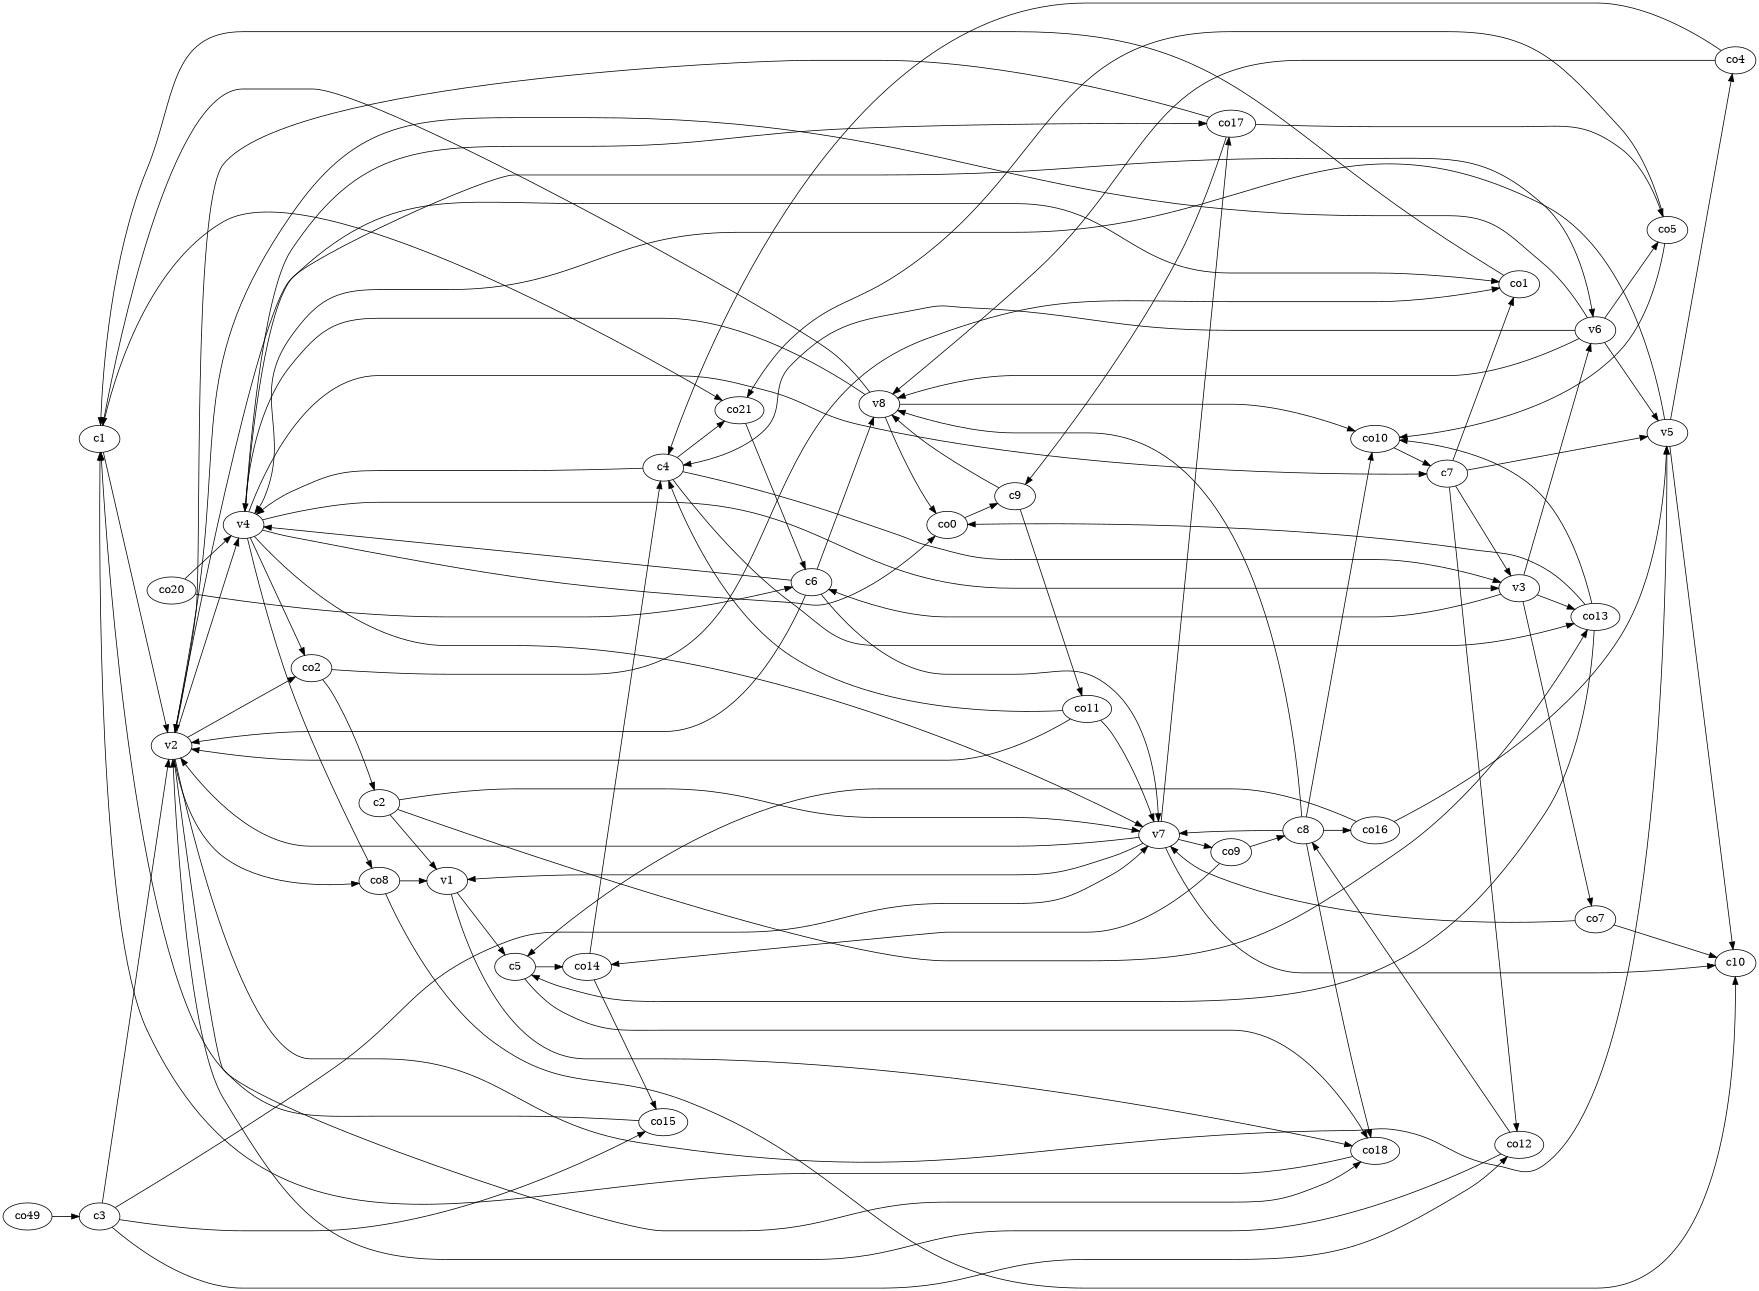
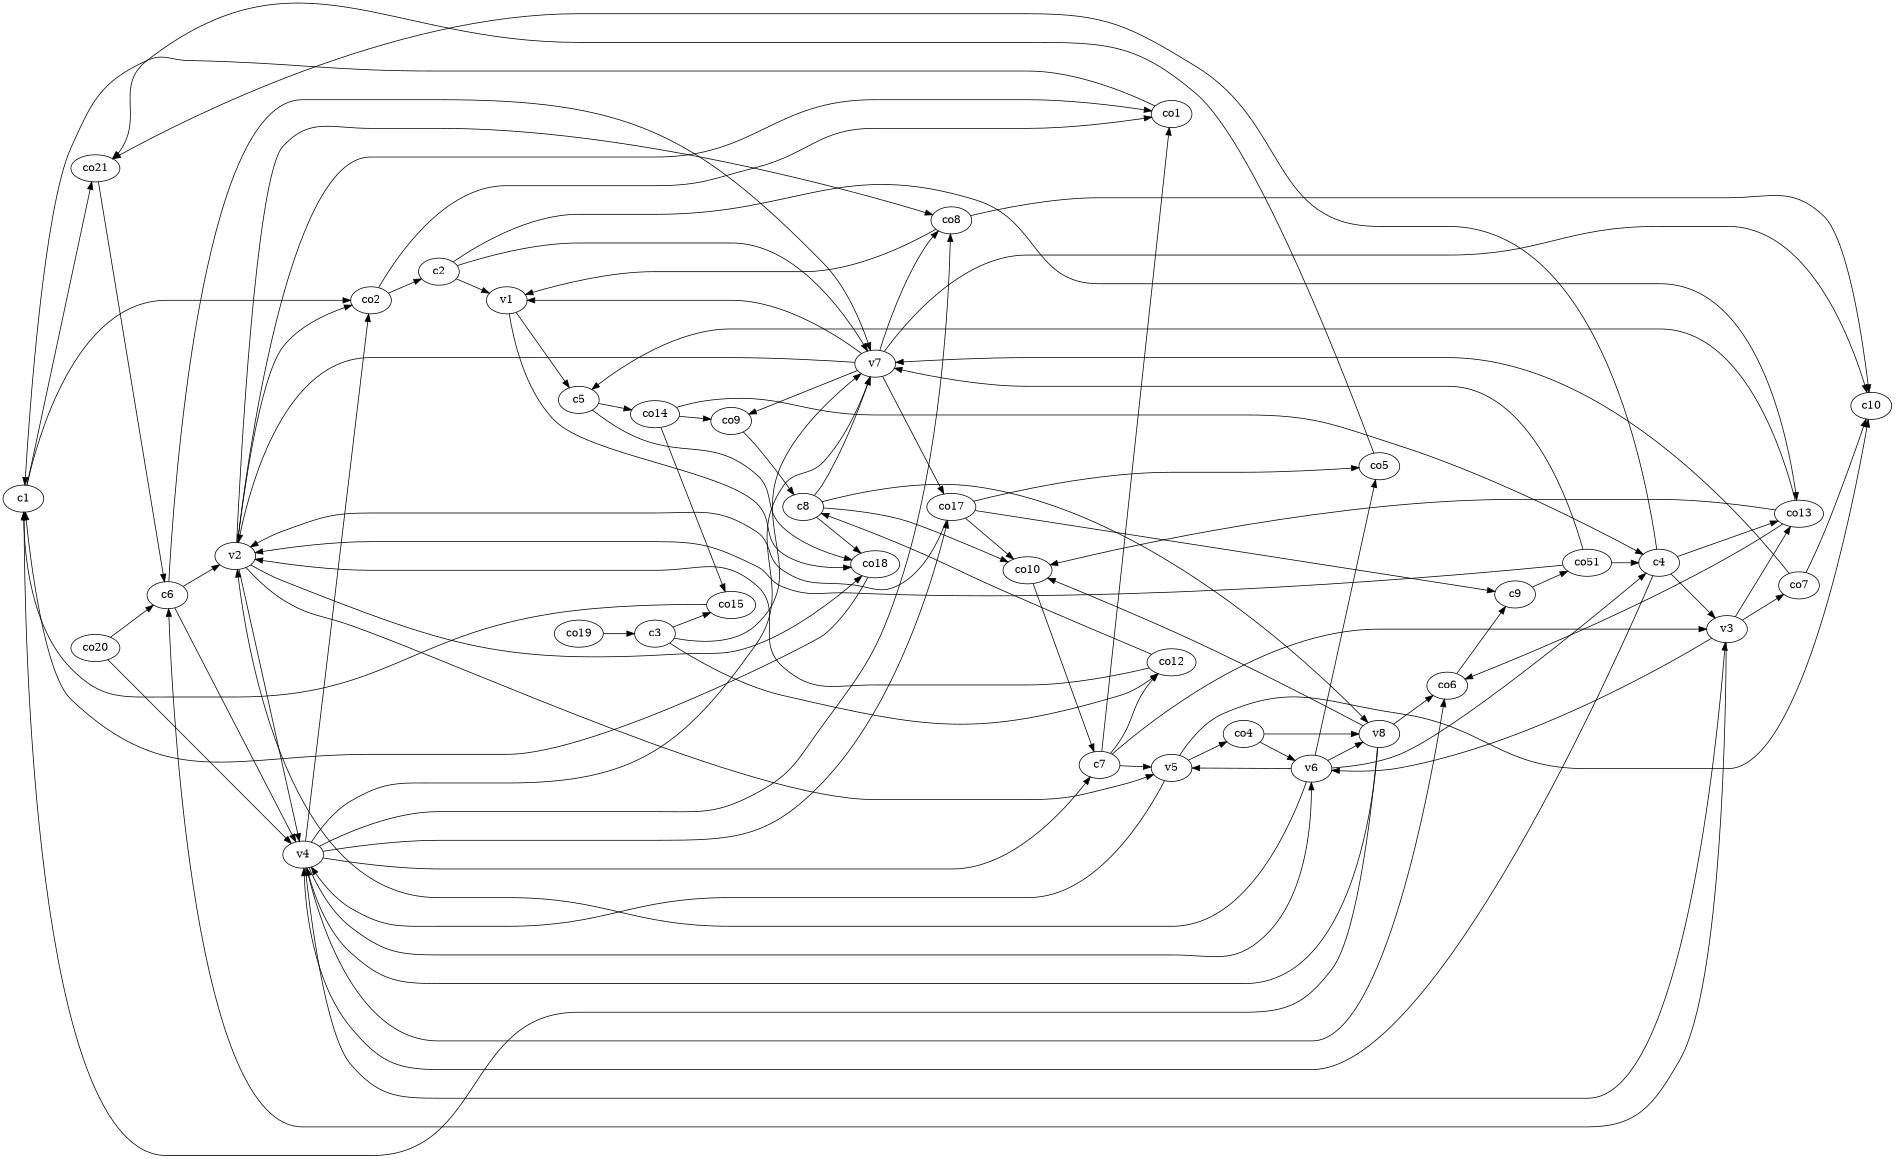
edge "co4" -> "c4": now "co4" -> "v6"
edge "v7" -> "co8": added
edge "co5" -> "co10": now "co17" -> "co10"
edge "c9" -> "v8": removed
edge "c6" -> "v8": removed
node "co0": label "co0" -> "co6"
edge "c1" -> "v2": now "c1" -> "co2"
node "co11": label "co11" -> "co51"
node "co16": removed
edge "co9" -> "co14": reversed
edge "c3" -> "v2": removed
node "co49": label "co49" -> "co19"
